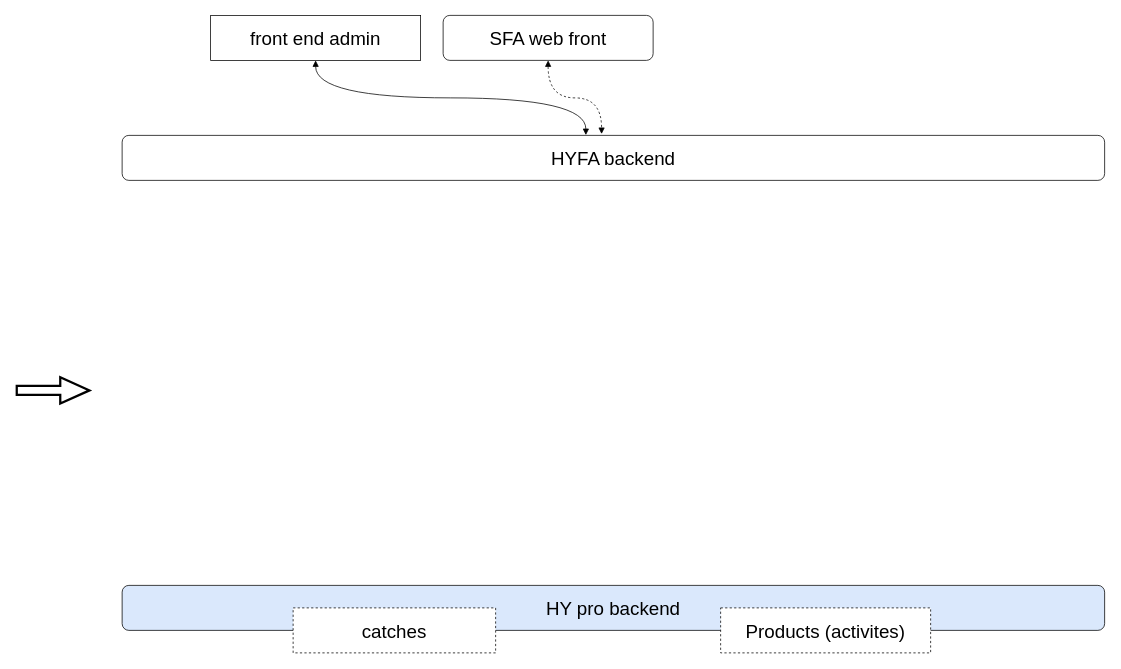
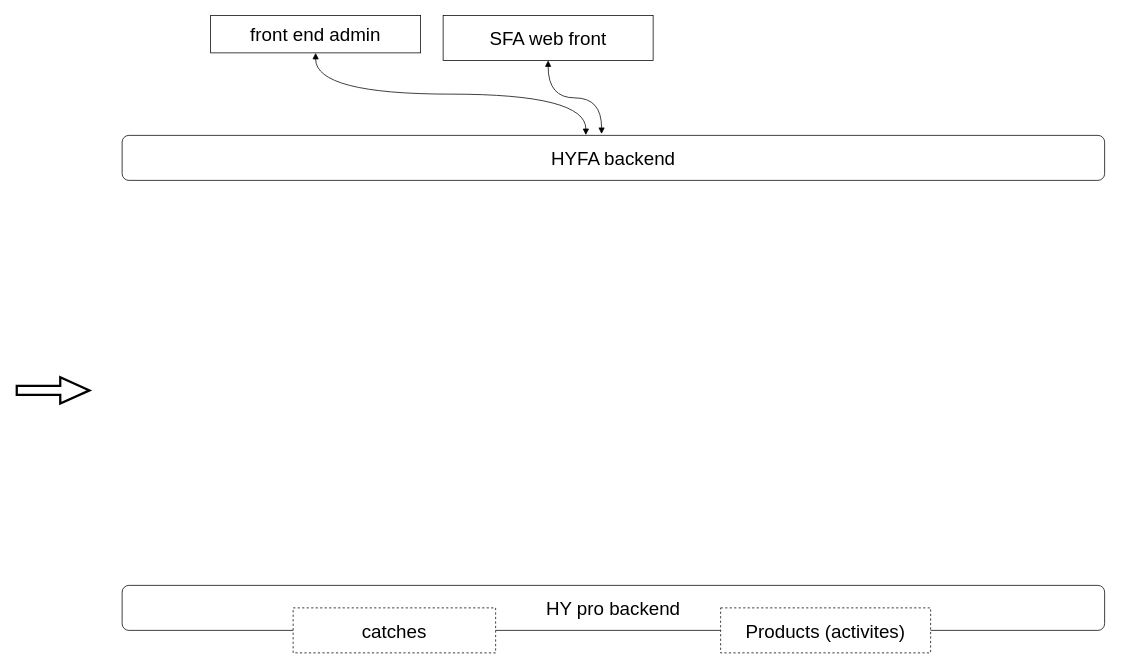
node "front end admin": size 210x45 -> 210x38
node "SFA web front": shape rounded rectangle -> rectangle
edge "SFA web front" -- "HYFA backend": style dashed -> solid
node "HY pro backend": fillcolor #dae8fc -> #ffffff
